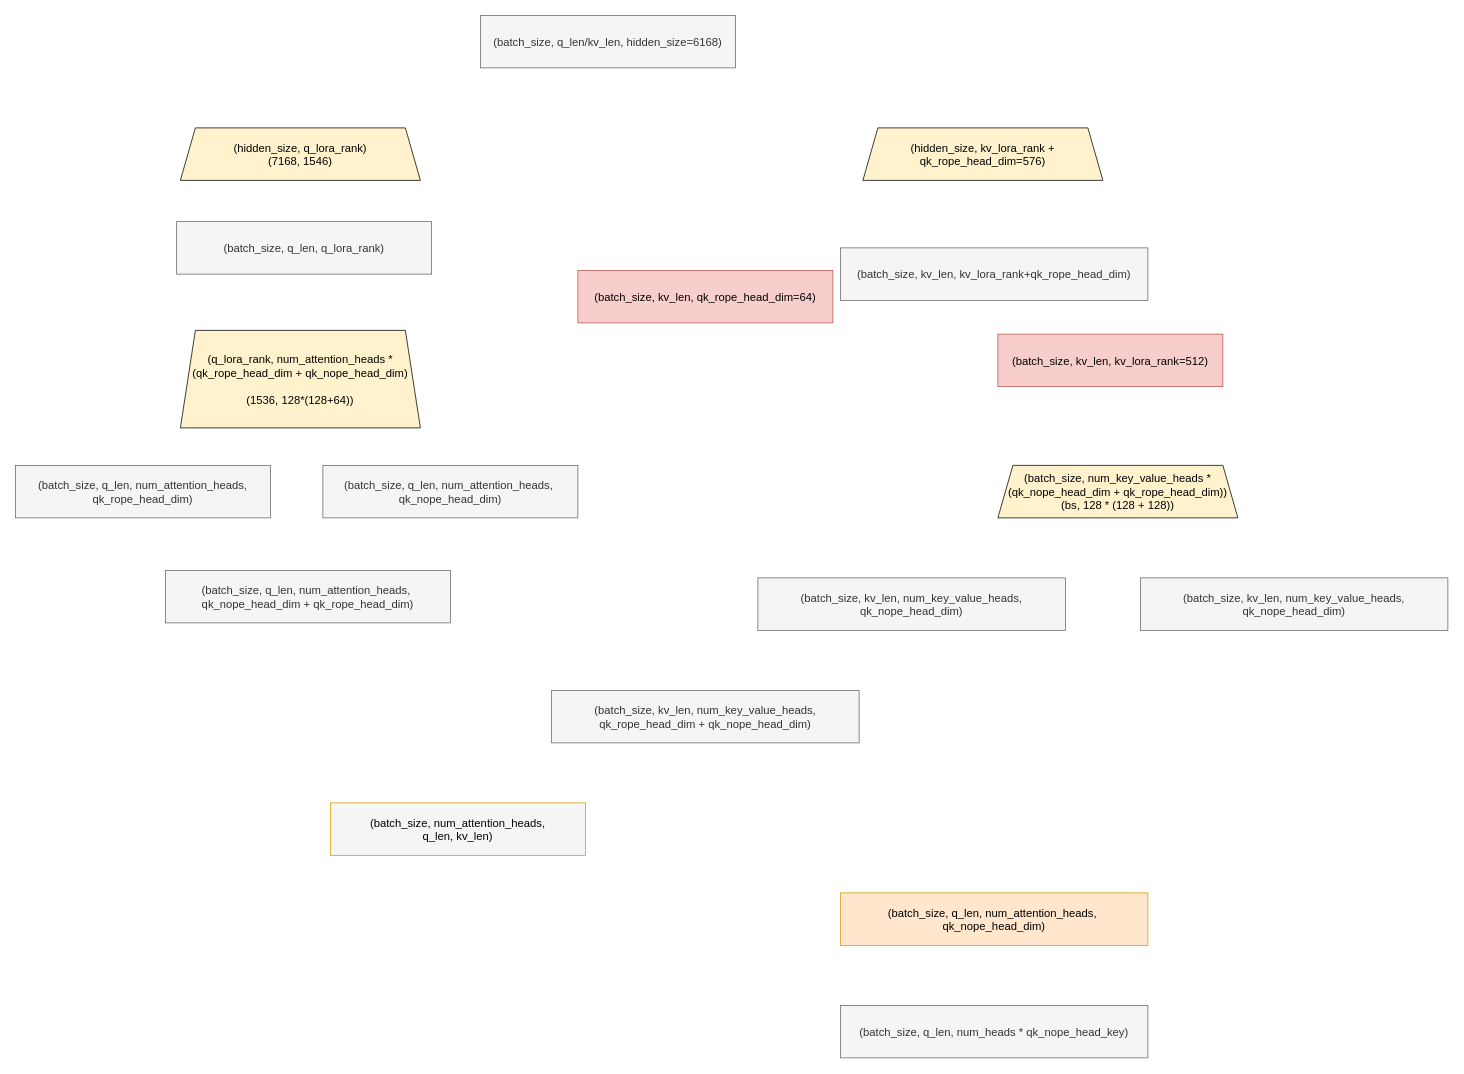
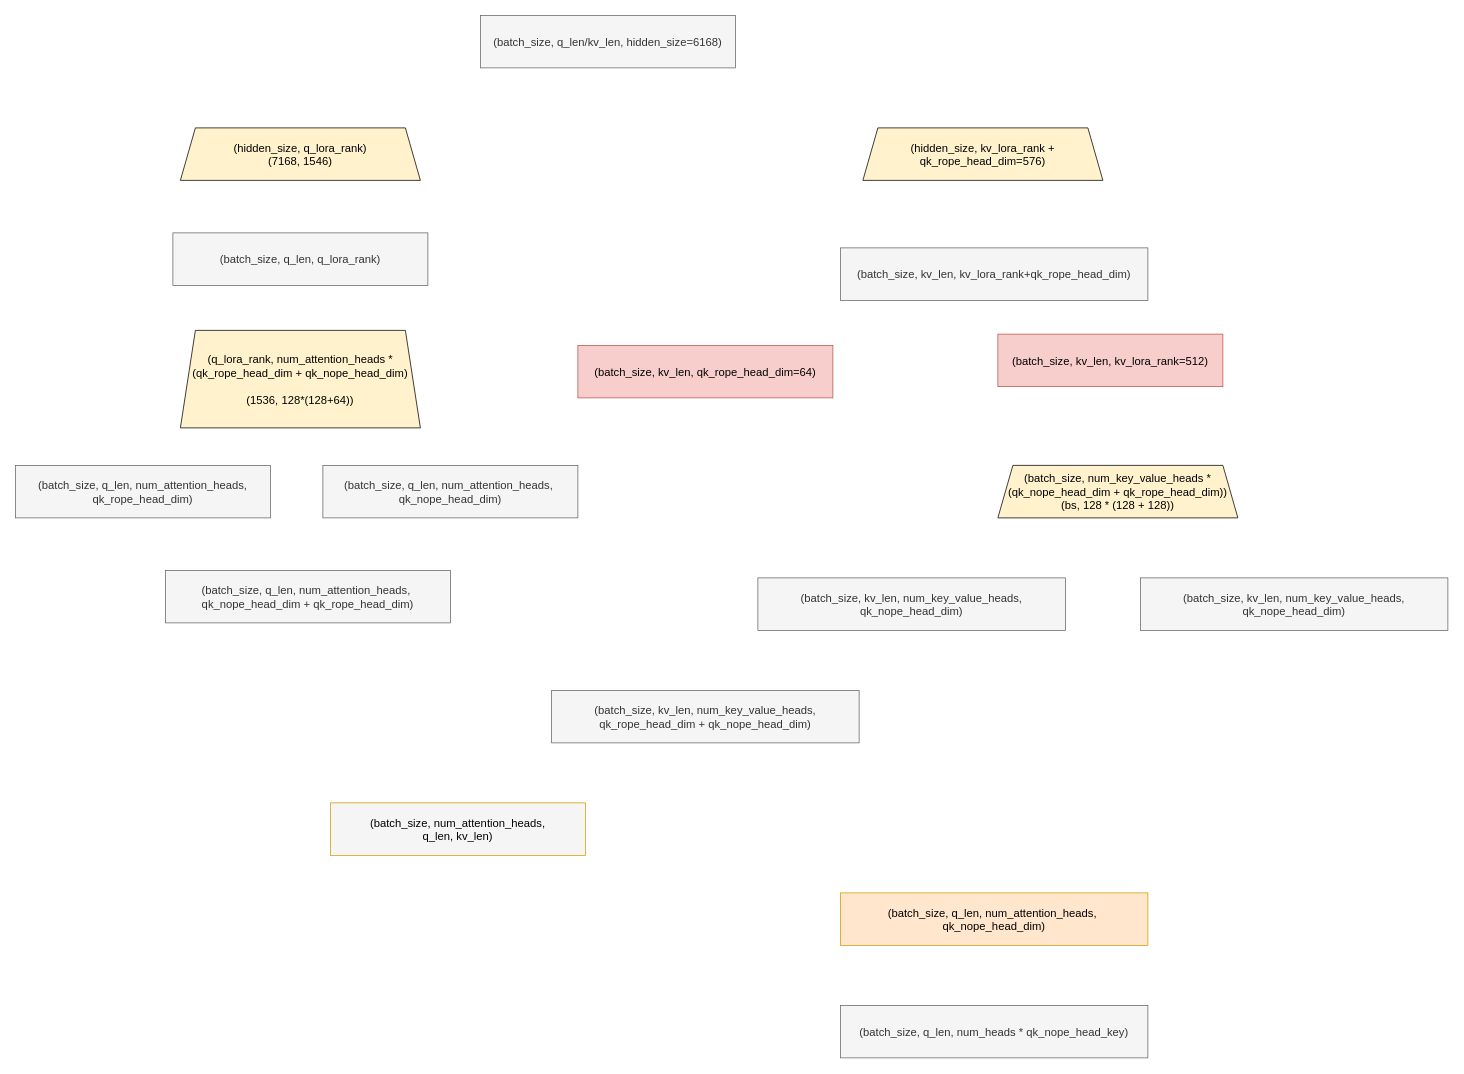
node "(batch_size, q_len, q_lora_rank)": moved (304, 248) -> (300, 259)
node "(batch_size, kv_len, qk_rope_head_dim=64)": moved (705, 297) -> (705, 372)
